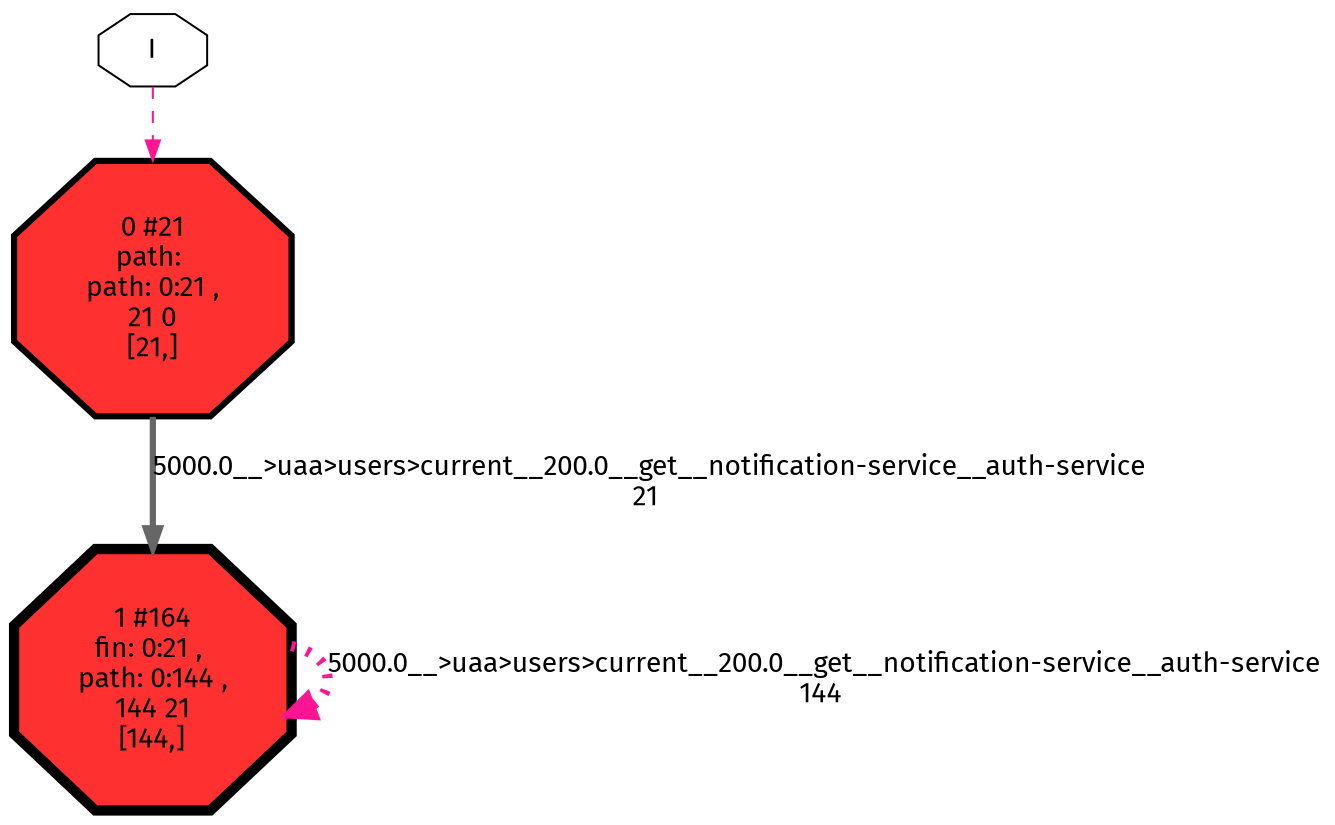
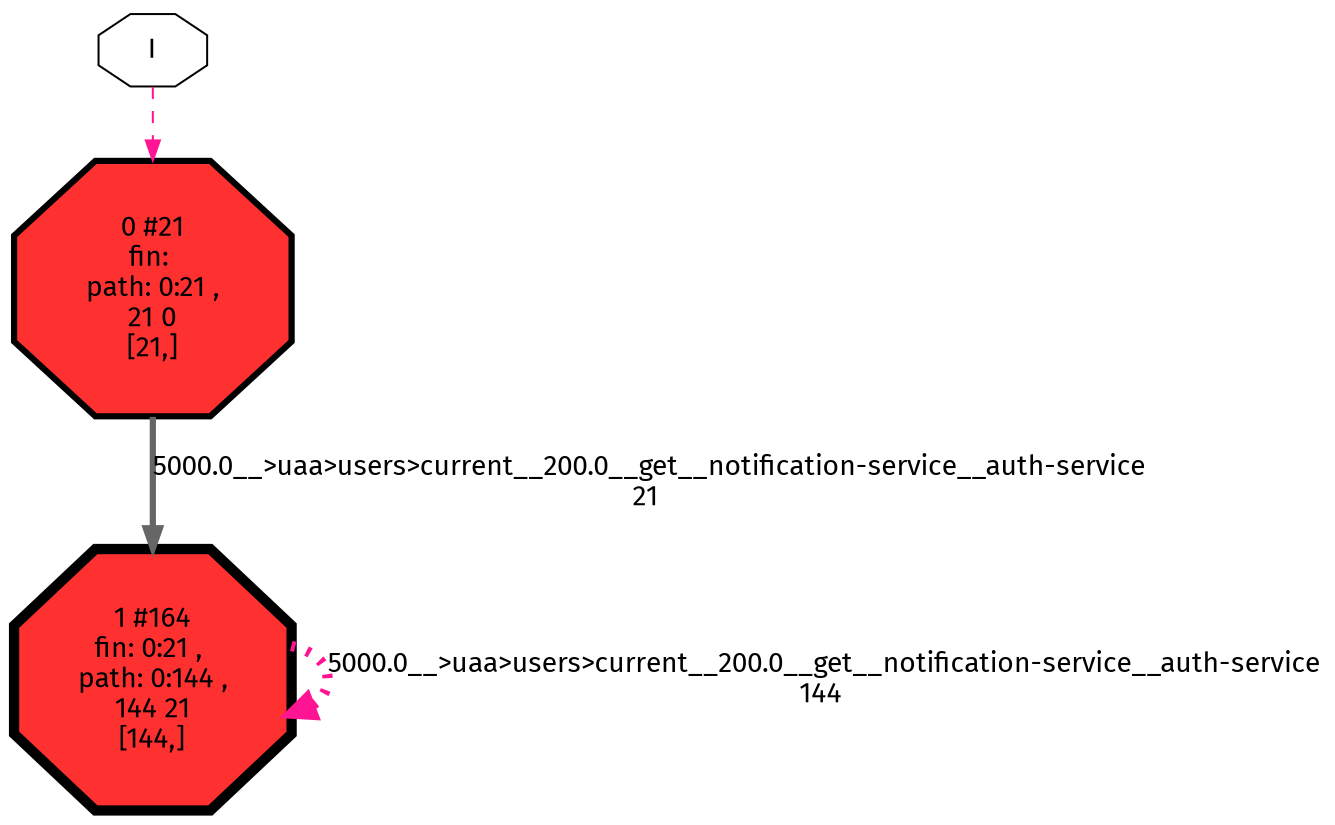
node "0 #21 path: path: 0:21 , 21 0 [21,]": label "0 #21 path: path: 0:21 , 21 0 [21,]" -> "0 #21 fin: path: 0:21 , 21 0 [21,]"
